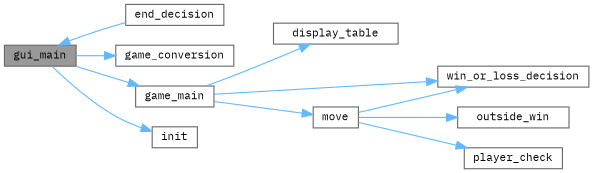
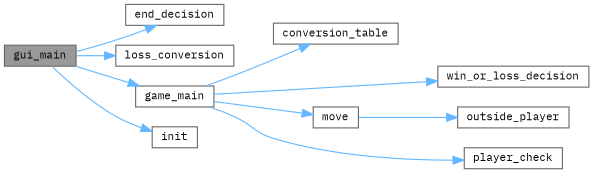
edge "end_decision" -> "gui_main": reversed
node "display_table": label "display_table" -> "conversion_table"
node "game_conversion": label "game_conversion" -> "loss_conversion"
edge "move" -> "win_or_loss_decision": removed
node "outside_win": label "outside_win" -> "outside_player"
edge "move" -> "player_check": now "game_main" -> "player_check"
